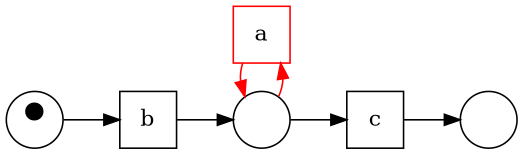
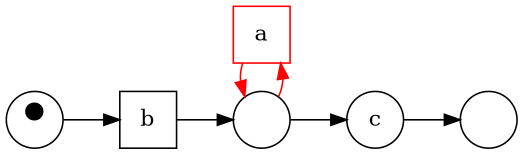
node "c": shape box -> circle
